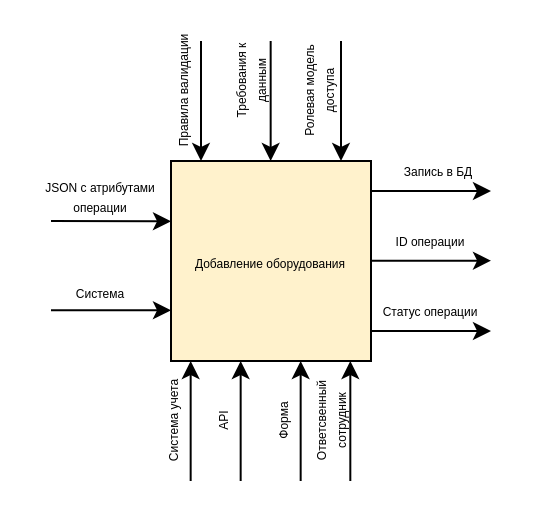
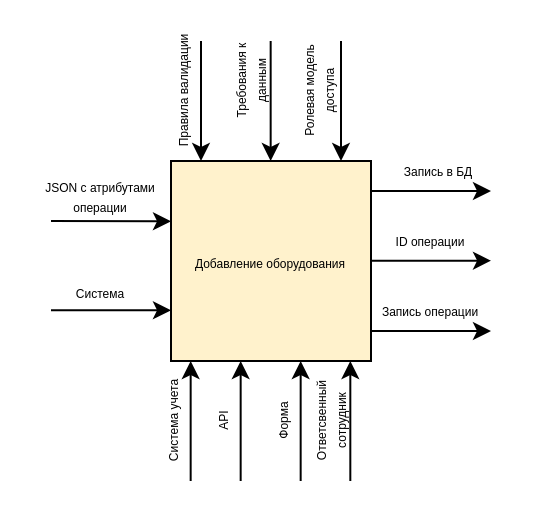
node "Статус операции": label "Статус операции" -> "Запись операции"
